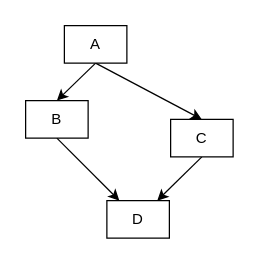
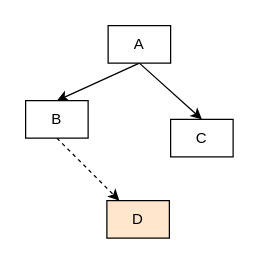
node "A": moved (96, 44) -> (139, 44)
edge "B" -> "D": style solid -> dashed
edge "C" -> "D": removed
node "D": fillcolor #ffffff -> #ffe6cc
